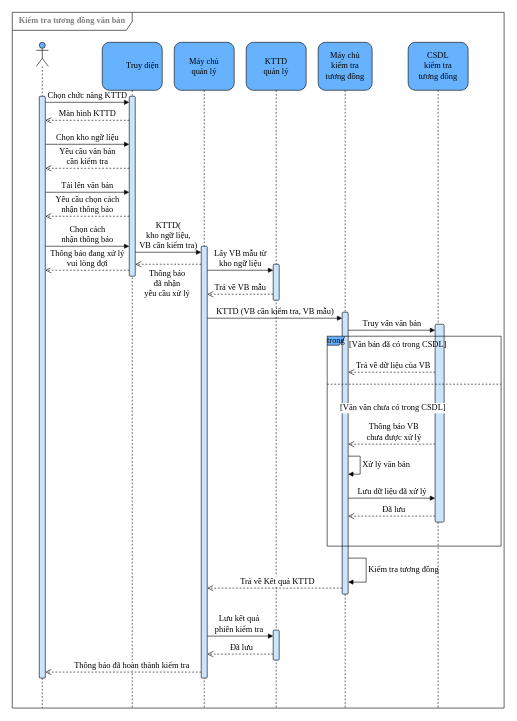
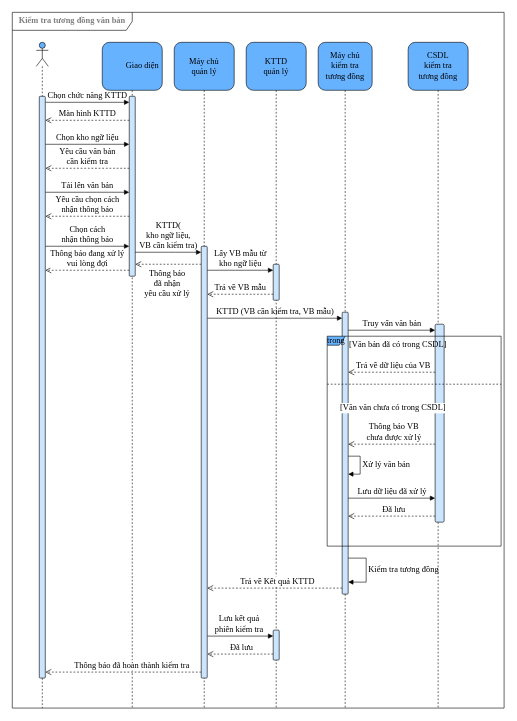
node "Truy diện": label "Truy diện" -> "Giao diện"
